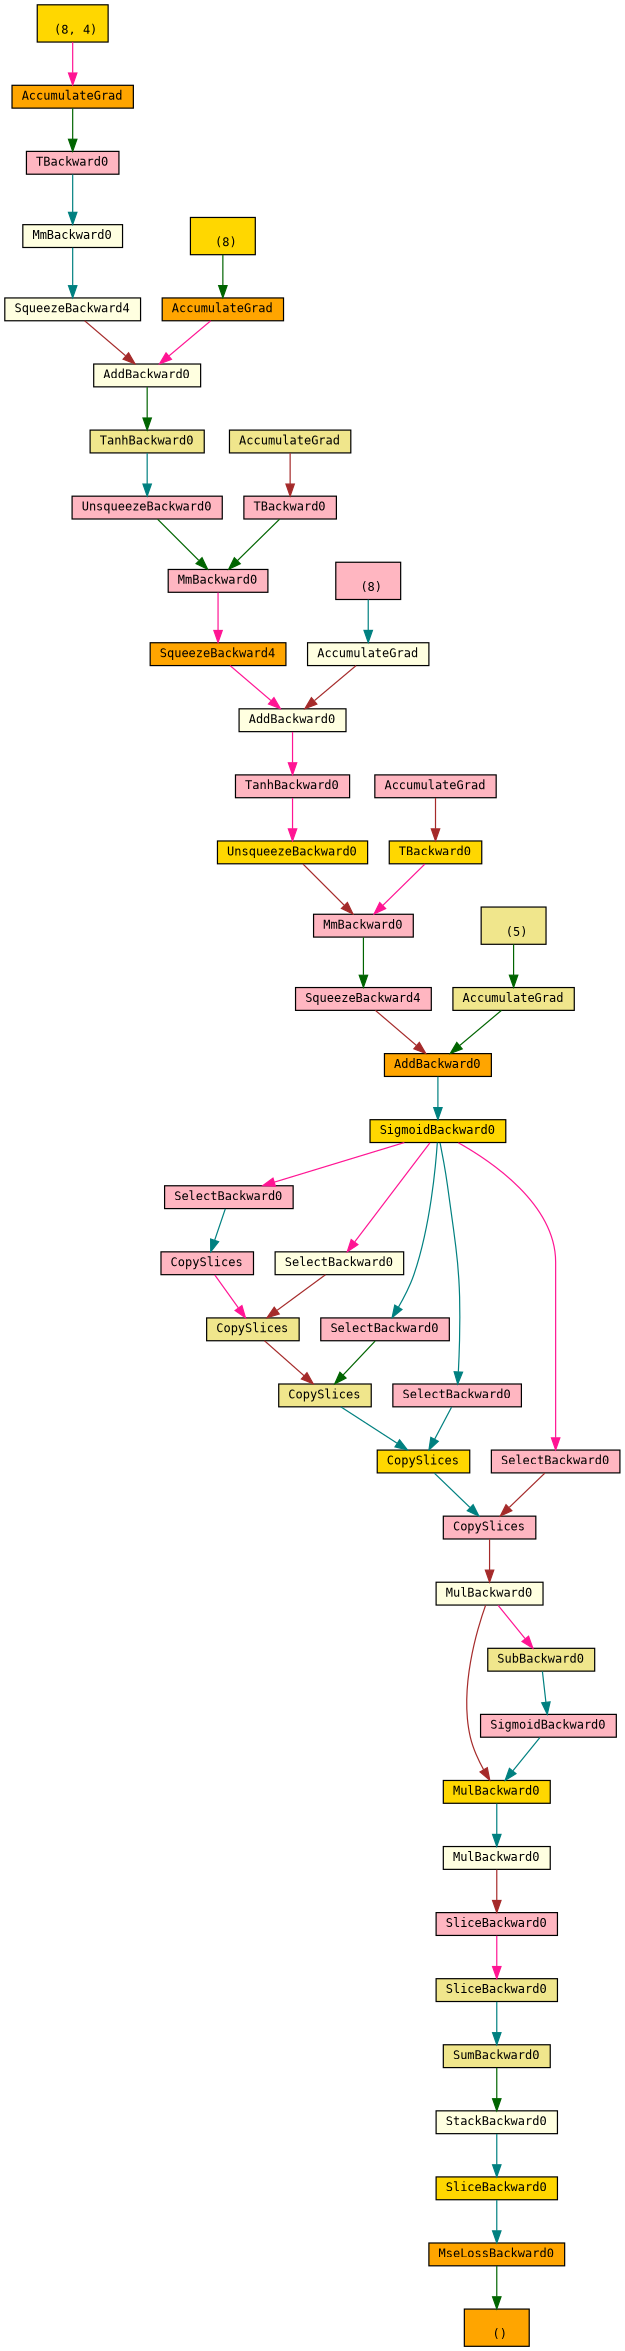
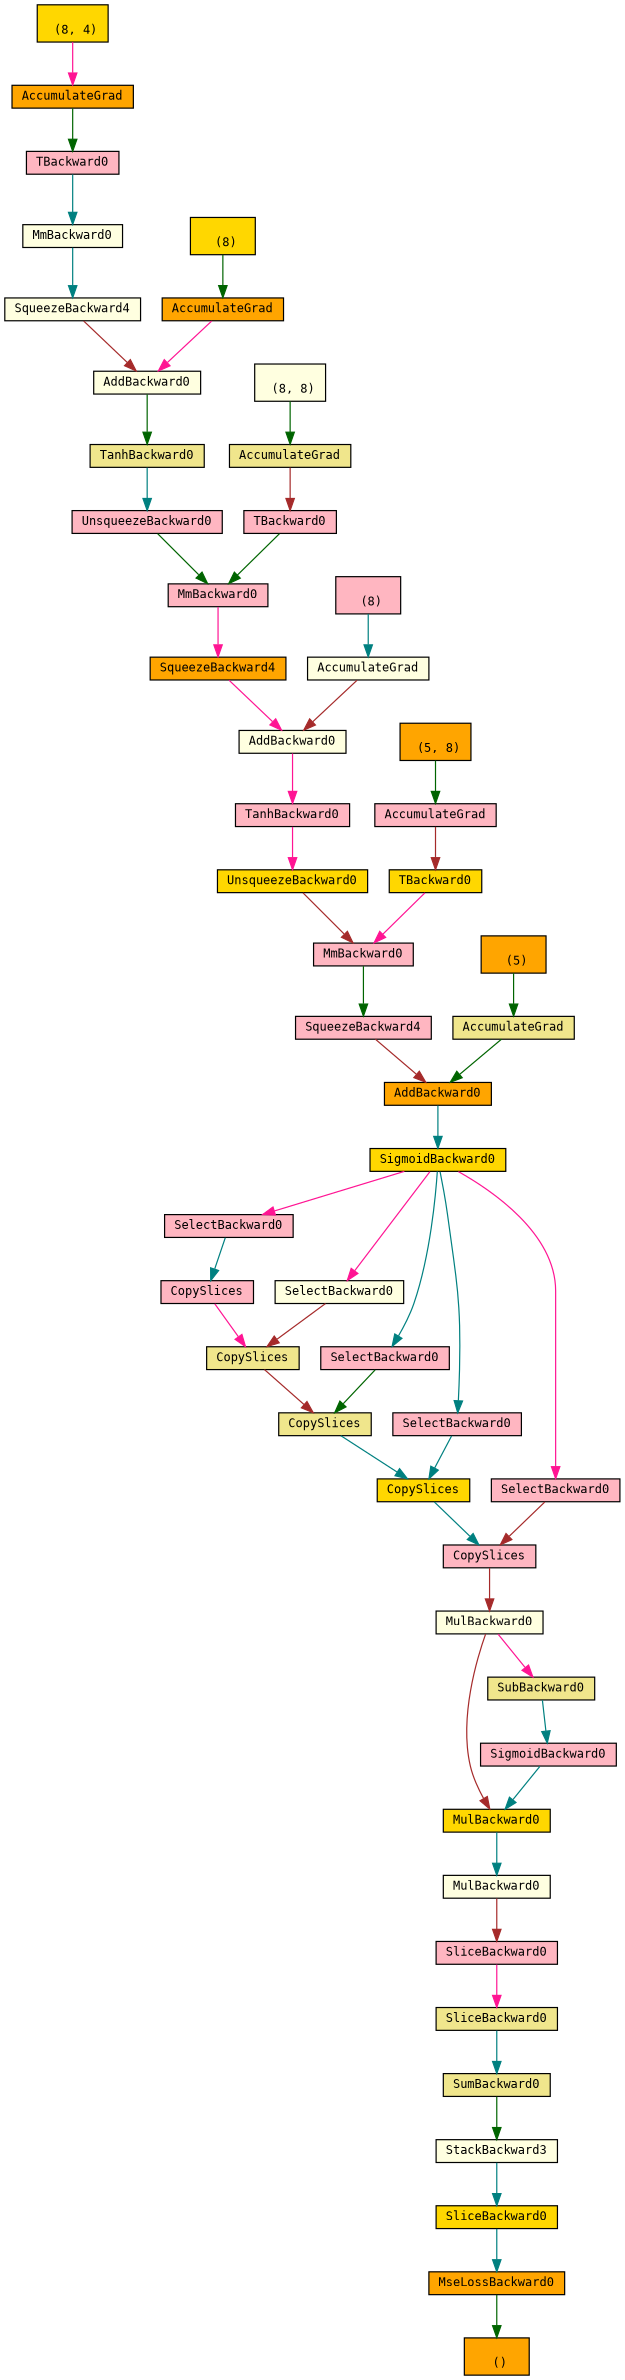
node "(8, 8)": added
node "(5, 8)": added
node "(5)": fillcolor khaki -> orange
node "StackBackward0": label "StackBackward0" -> "StackBackward3"
